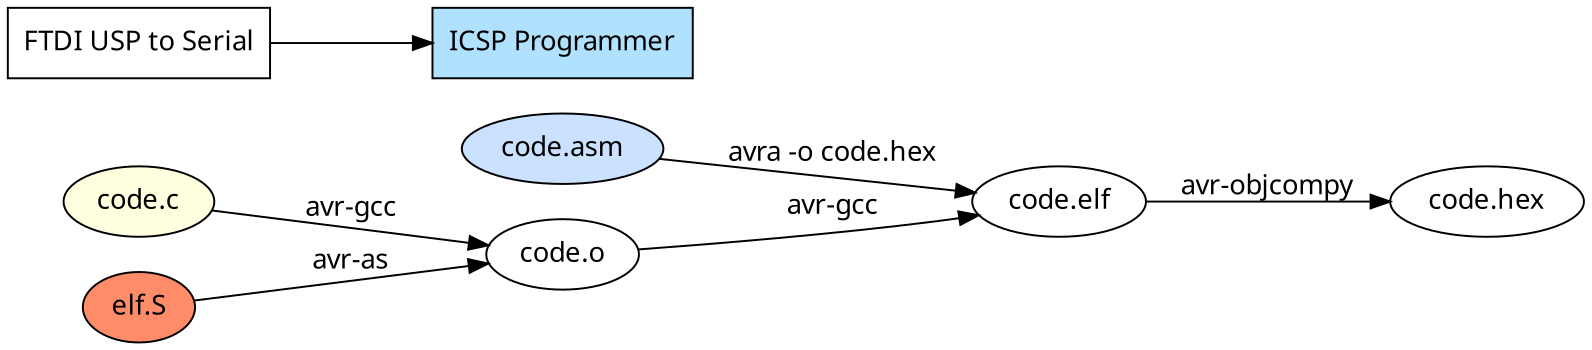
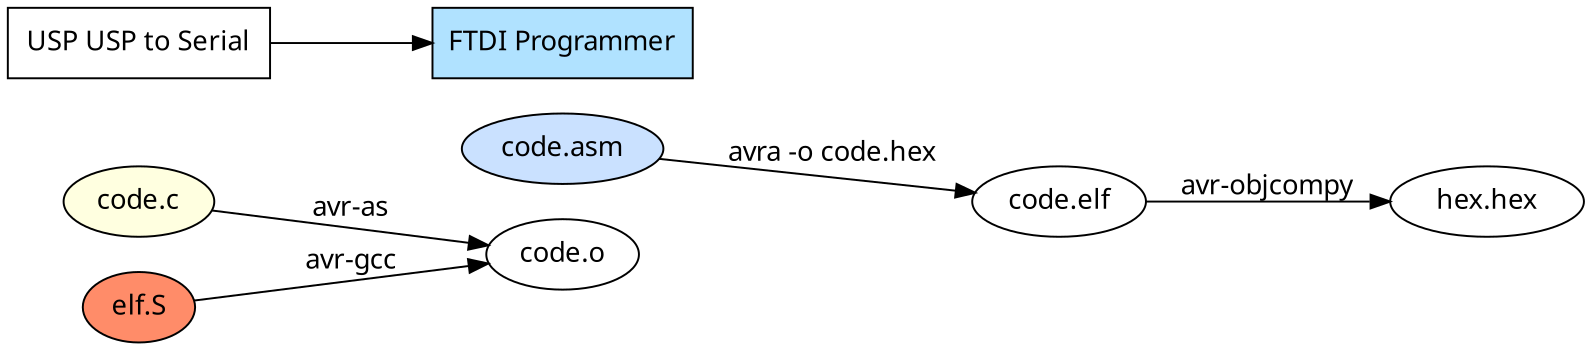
node "FTDI USP to Serial": label "FTDI USP to Serial" -> "USP USP to Serial"
node "ICSP Programmer": label "ICSP Programmer" -> "FTDI Programmer"
node "code.hex": label "code.hex" -> "hex.hex"
edge "code.c" -> "code.o": label "avr-gcc" -> "avr-as"
edge "code.o" -> "code.elf": removed, label "avr-gcc"
edge "elf.S" -> "code.o": label "avr-as" -> "avr-gcc"
